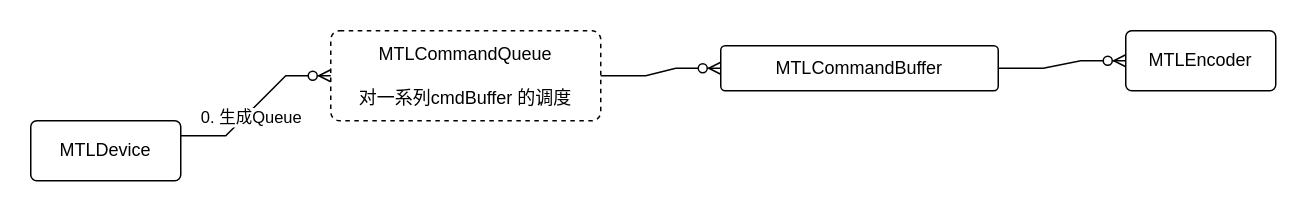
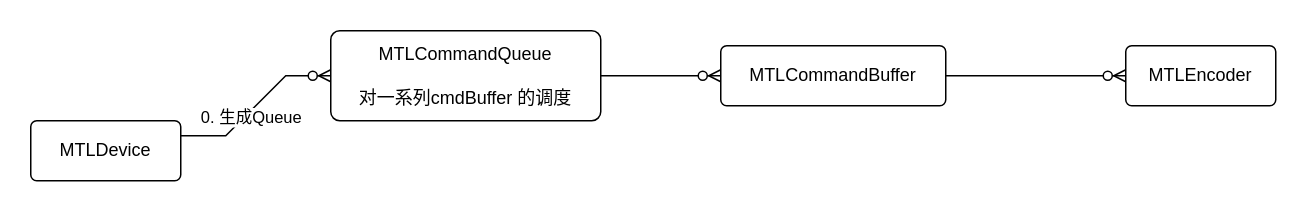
node "MTLEncoder": moved (1201, 61) -> (1201, 76)
node "MTLCommandBuffer": size 278x45 -> 225x60
node "MTLCommandQueue 对一系列cmdBuffer 的调度": style dashed -> solid
